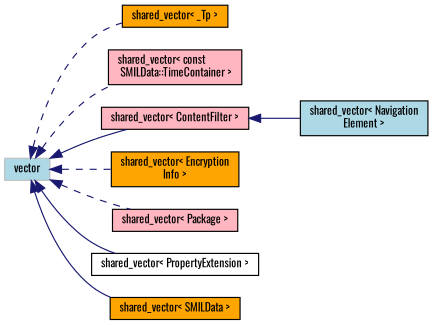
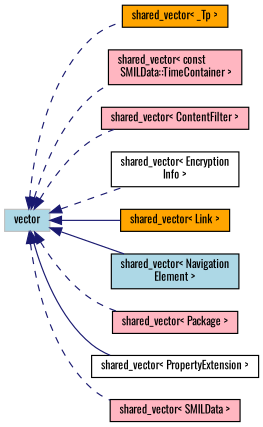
edge "shared_vector< Navigation Element >" -> "shared_vector< ContentFilter >": now "shared_vector< Navigation Element >" -> "vector"
edge "shared_vector< ContentFilter >" -> "vector": style solid -> dashed
node "shared_vector< Encryption Info >": fillcolor orange -> white
node "shared_vector< Link >": added
edge "shared_vector< SMILData >" -> "vector": style solid -> dashed
node "shared_vector< SMILData >": fillcolor orange -> lightpink
